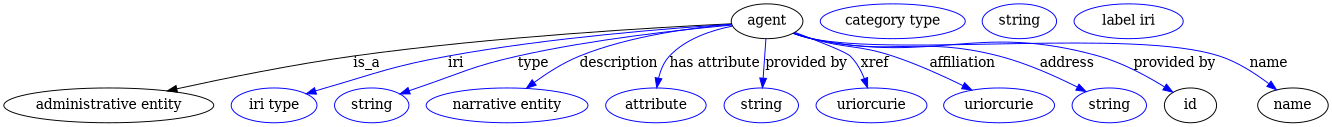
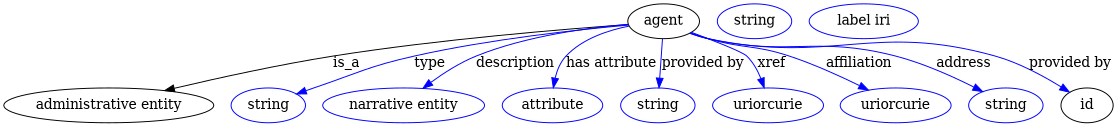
node "category type": removed
node "iri type": removed
node "name": removed
